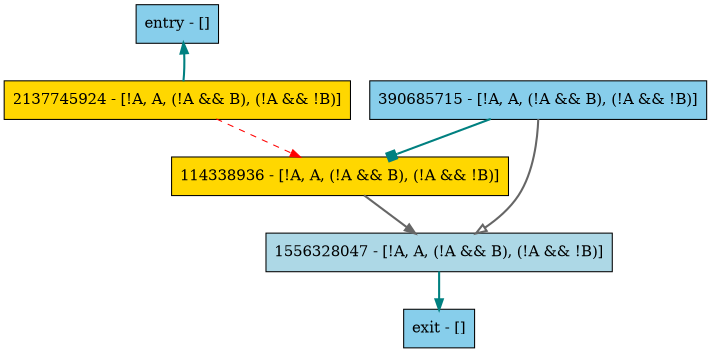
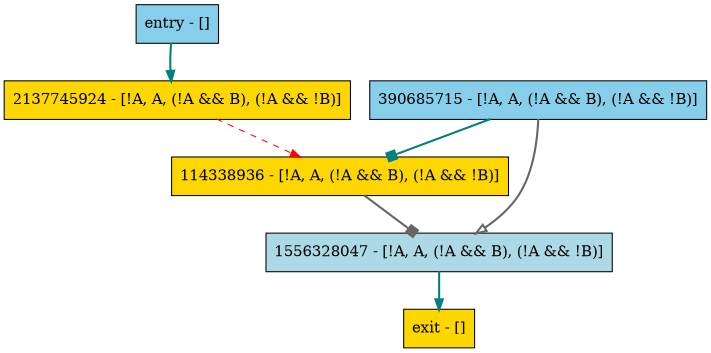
edge "2137745924 - [!A, A, (!A && B), (!A && !B)]" -> "entry - []": reversed
edge "114338936 - [!A, A, (!A && B), (!A && !B)]" -> "1556328047 - [!A, A, (!A && B), (!A && !B)]": arrowhead normal -> box
node "exit - []": fillcolor skyblue -> gold
